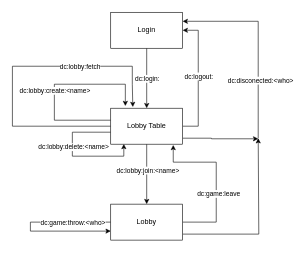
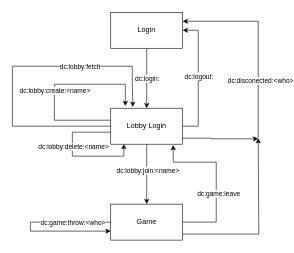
node "Lobby Table": label "Lobby Table" -> "Lobby Login"
node "Lobby": label "Lobby" -> "Game"
